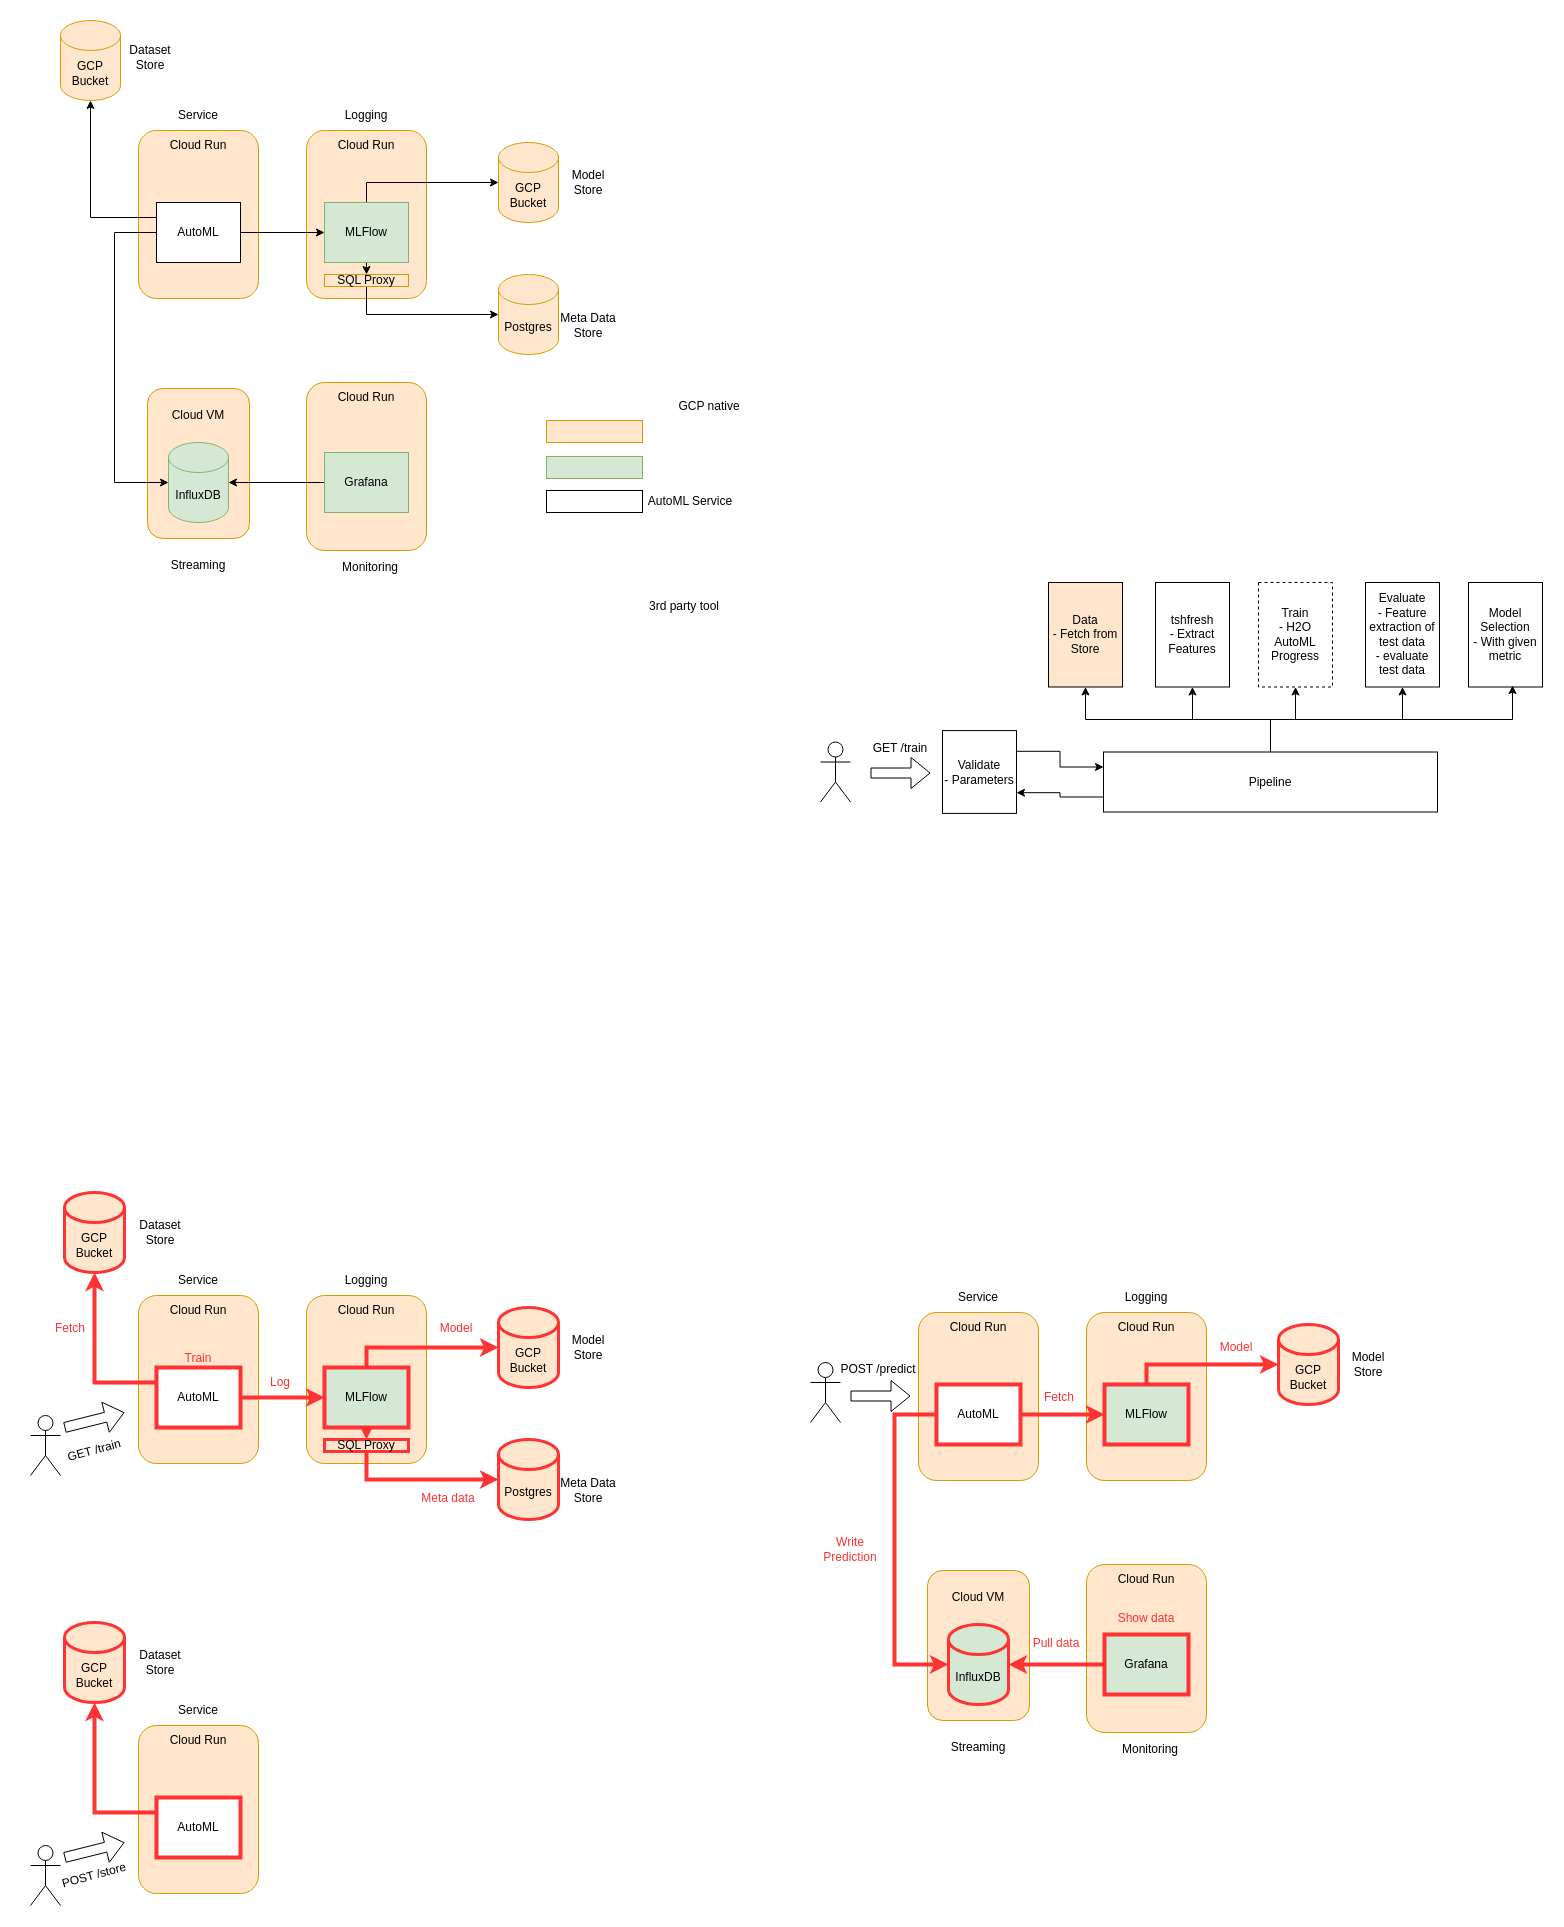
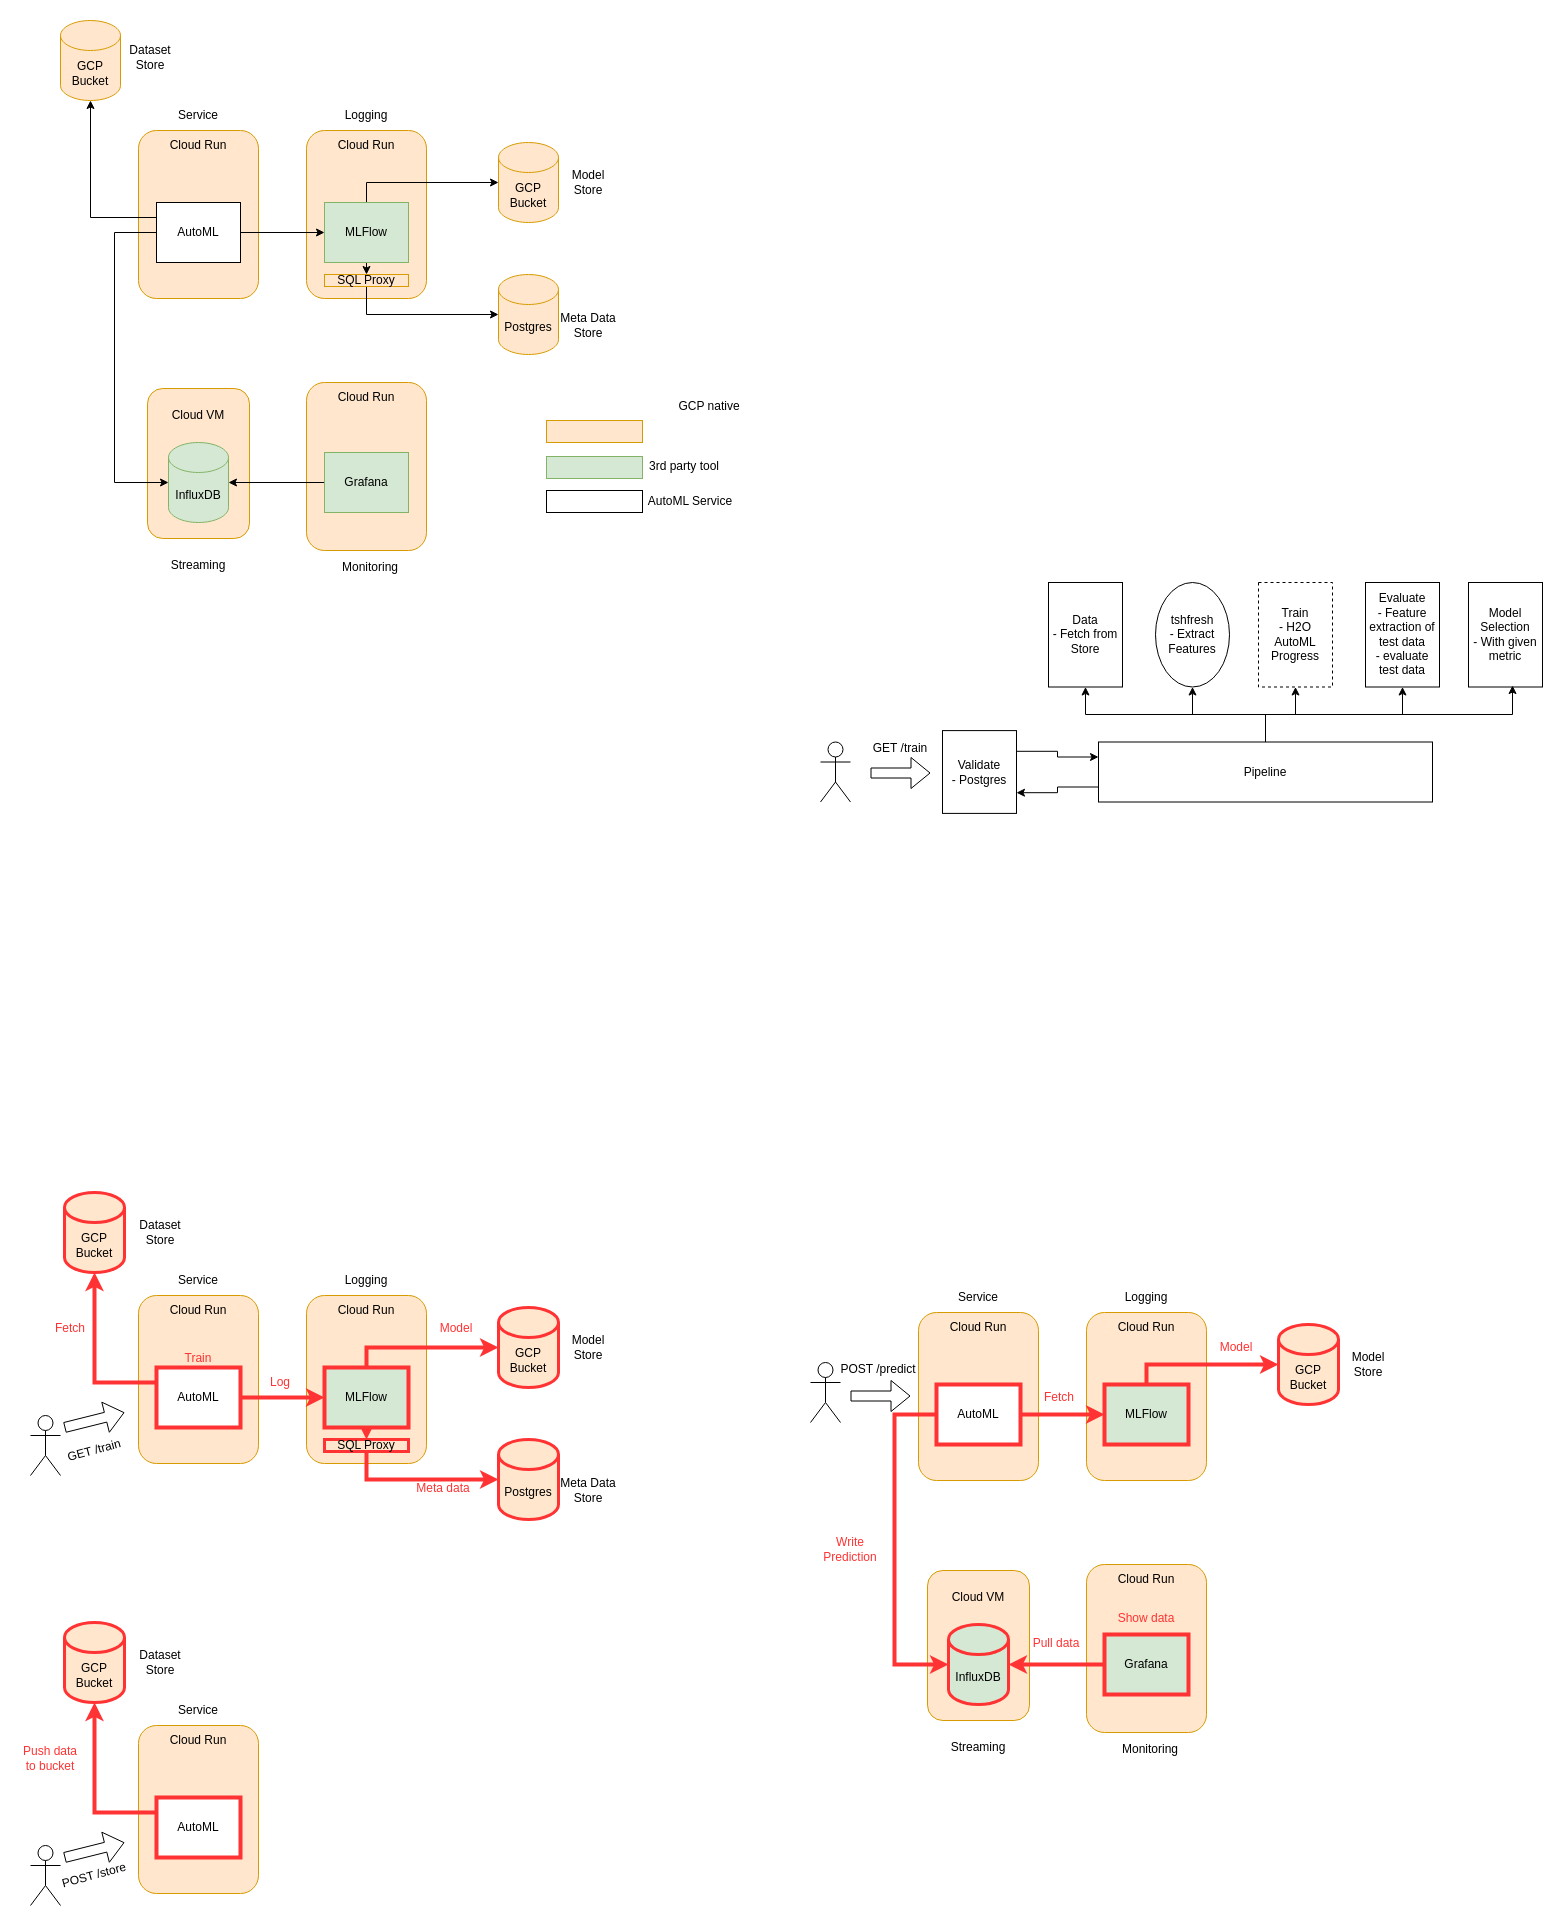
node "3rd party tool": moved (685, 607) -> (685, 467)
node "Data - Fetch from Store": fillcolor #ffe6cc -> #ffffff
node "tshfresh - Extract Features": shape rectangle -> ellipse
node "Validate - Parameters": label "Validate - Parameters" -> "Validate - Postgres"
node "Pipeline": moved (1271, 782) -> (1266, 772)
node "Meta data": moved (449, 1499) -> (444, 1489)
node "Push data to bucket": added
